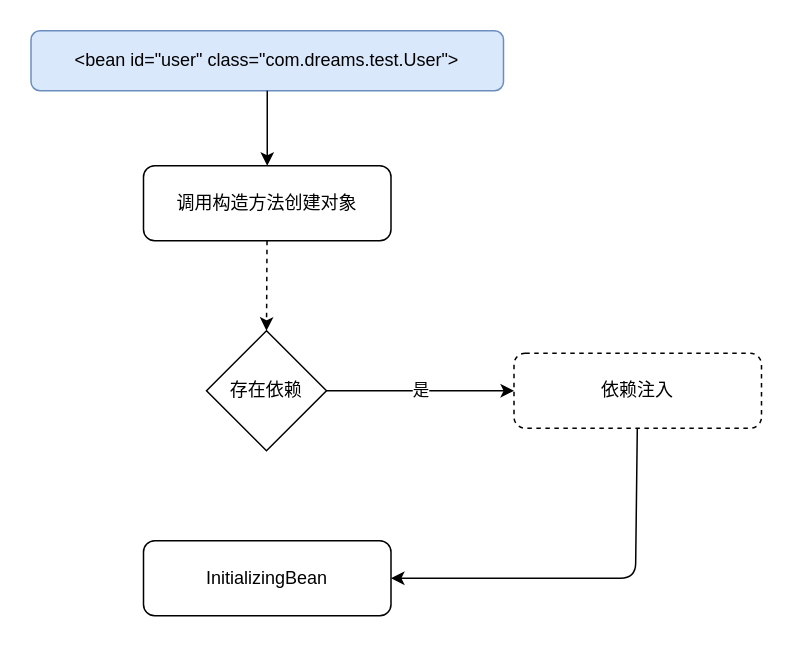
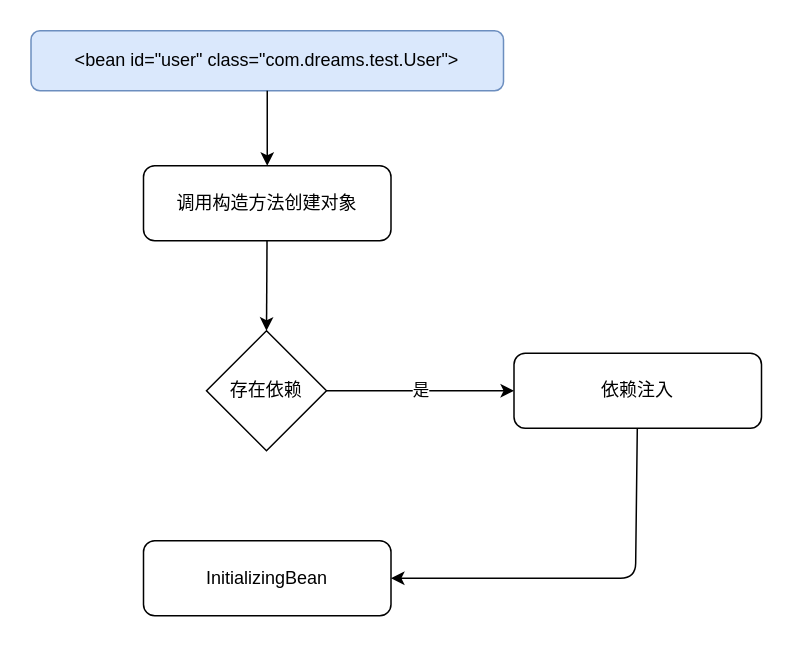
edge "调用构造方法创建对象" -> "存在依赖": style dashed -> solid
node "依赖注入": style dashed -> solid
